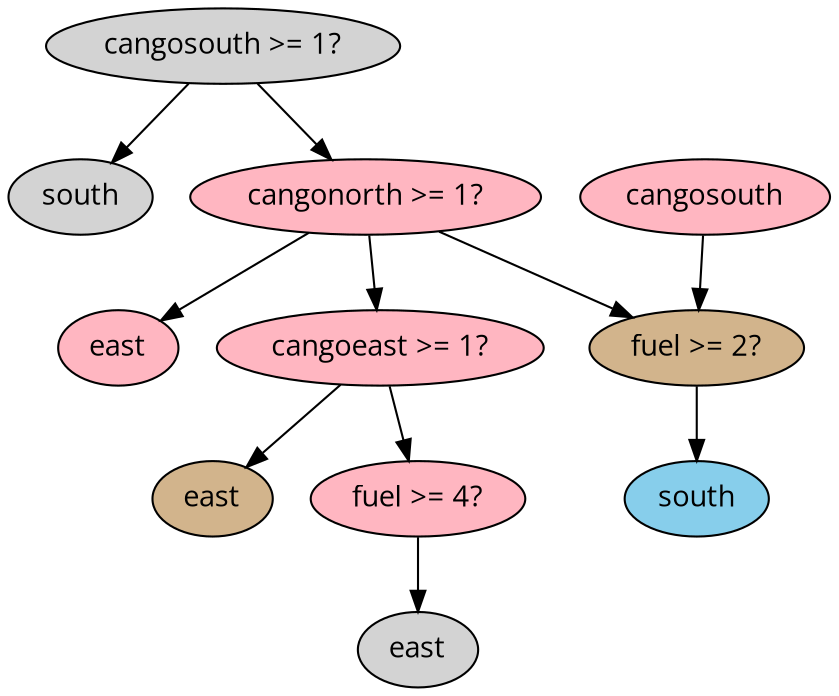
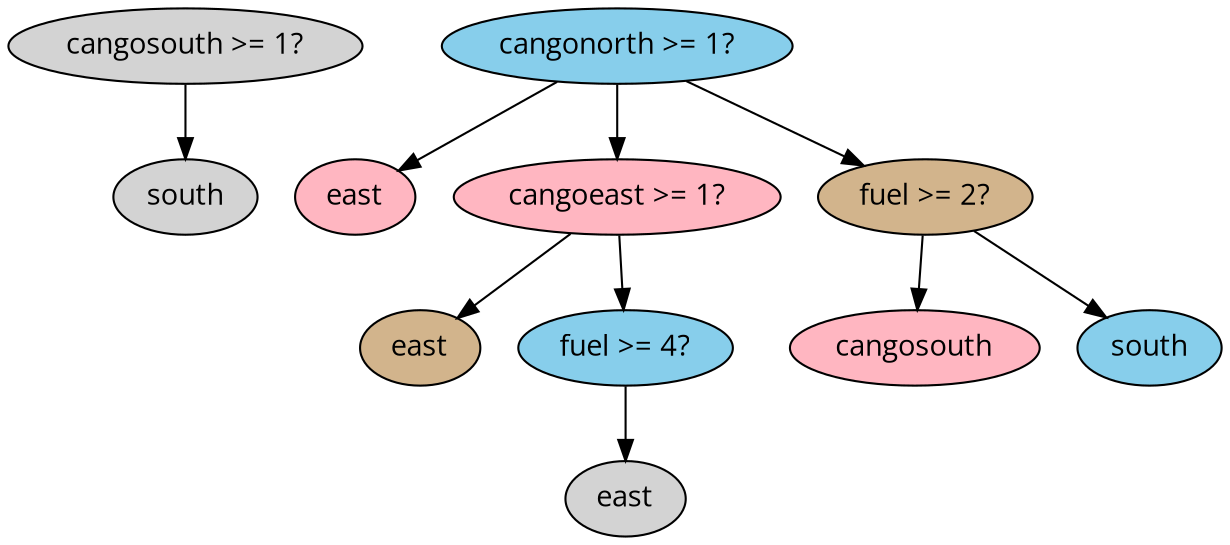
edge "cangosouth >= 1?" -> "cangonorth >= 1?": removed
node "cangonorth >= 1?": fillcolor lightpink -> skyblue
edge "cangosouth" -> "fuel >= 2?": reversed
node "fuel >= 4?": fillcolor lightpink -> skyblue
